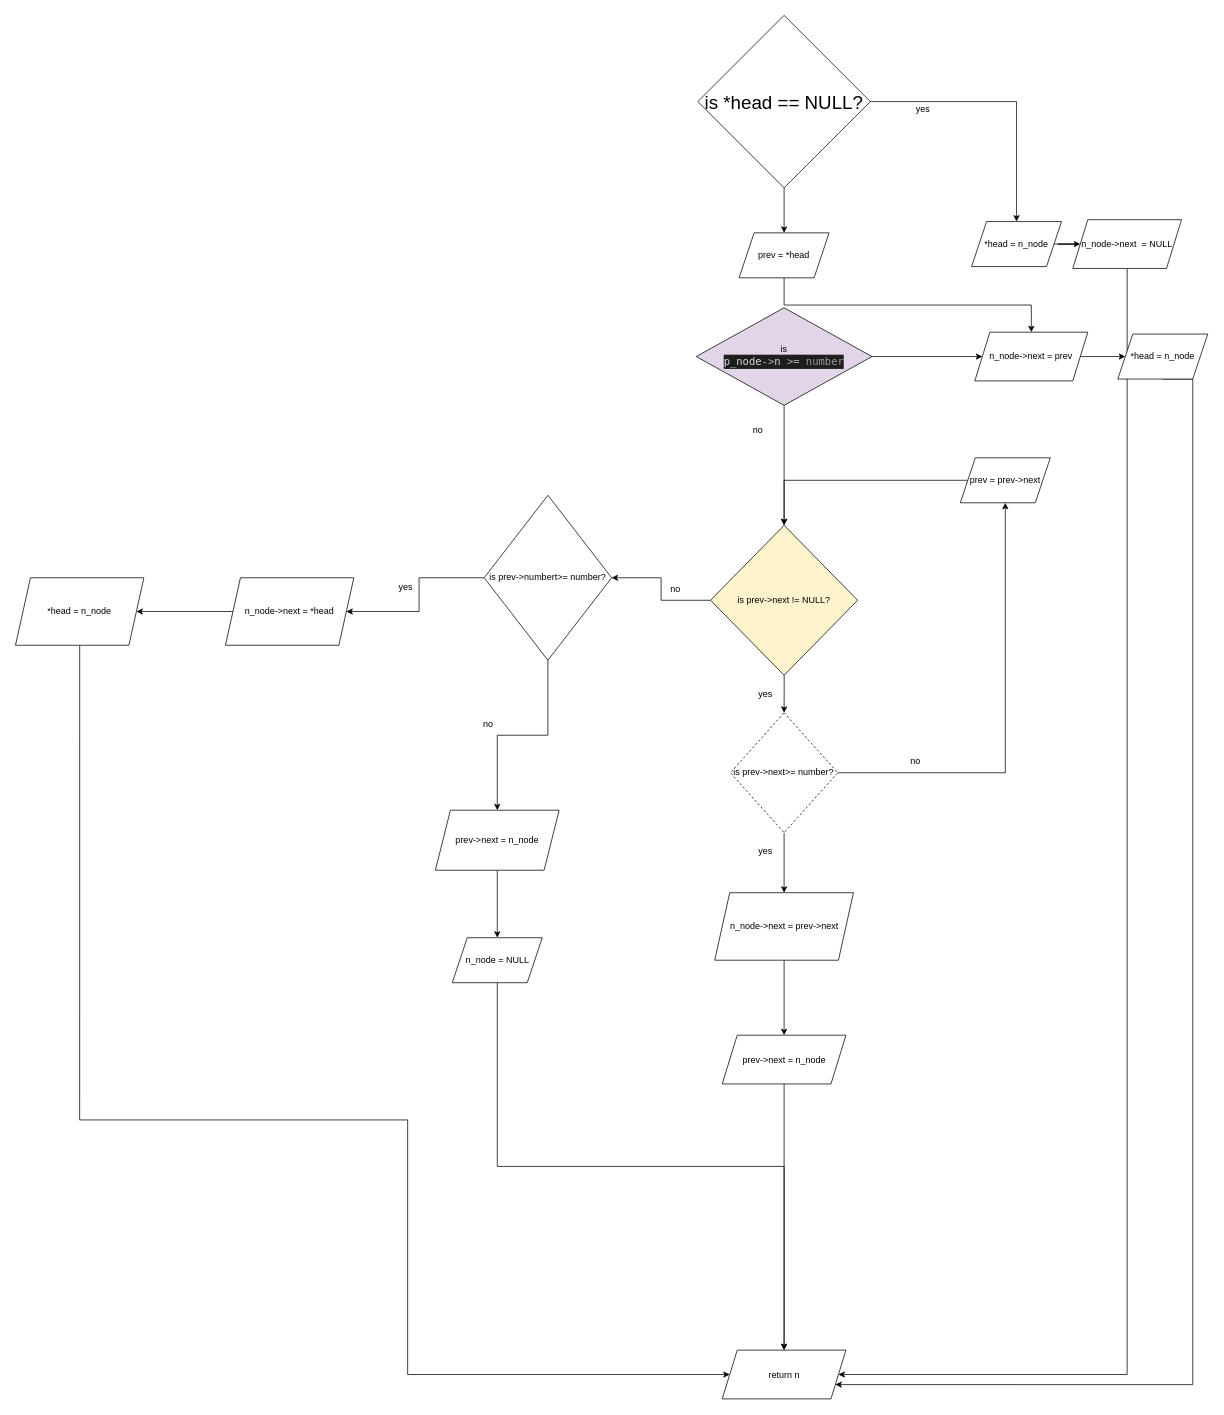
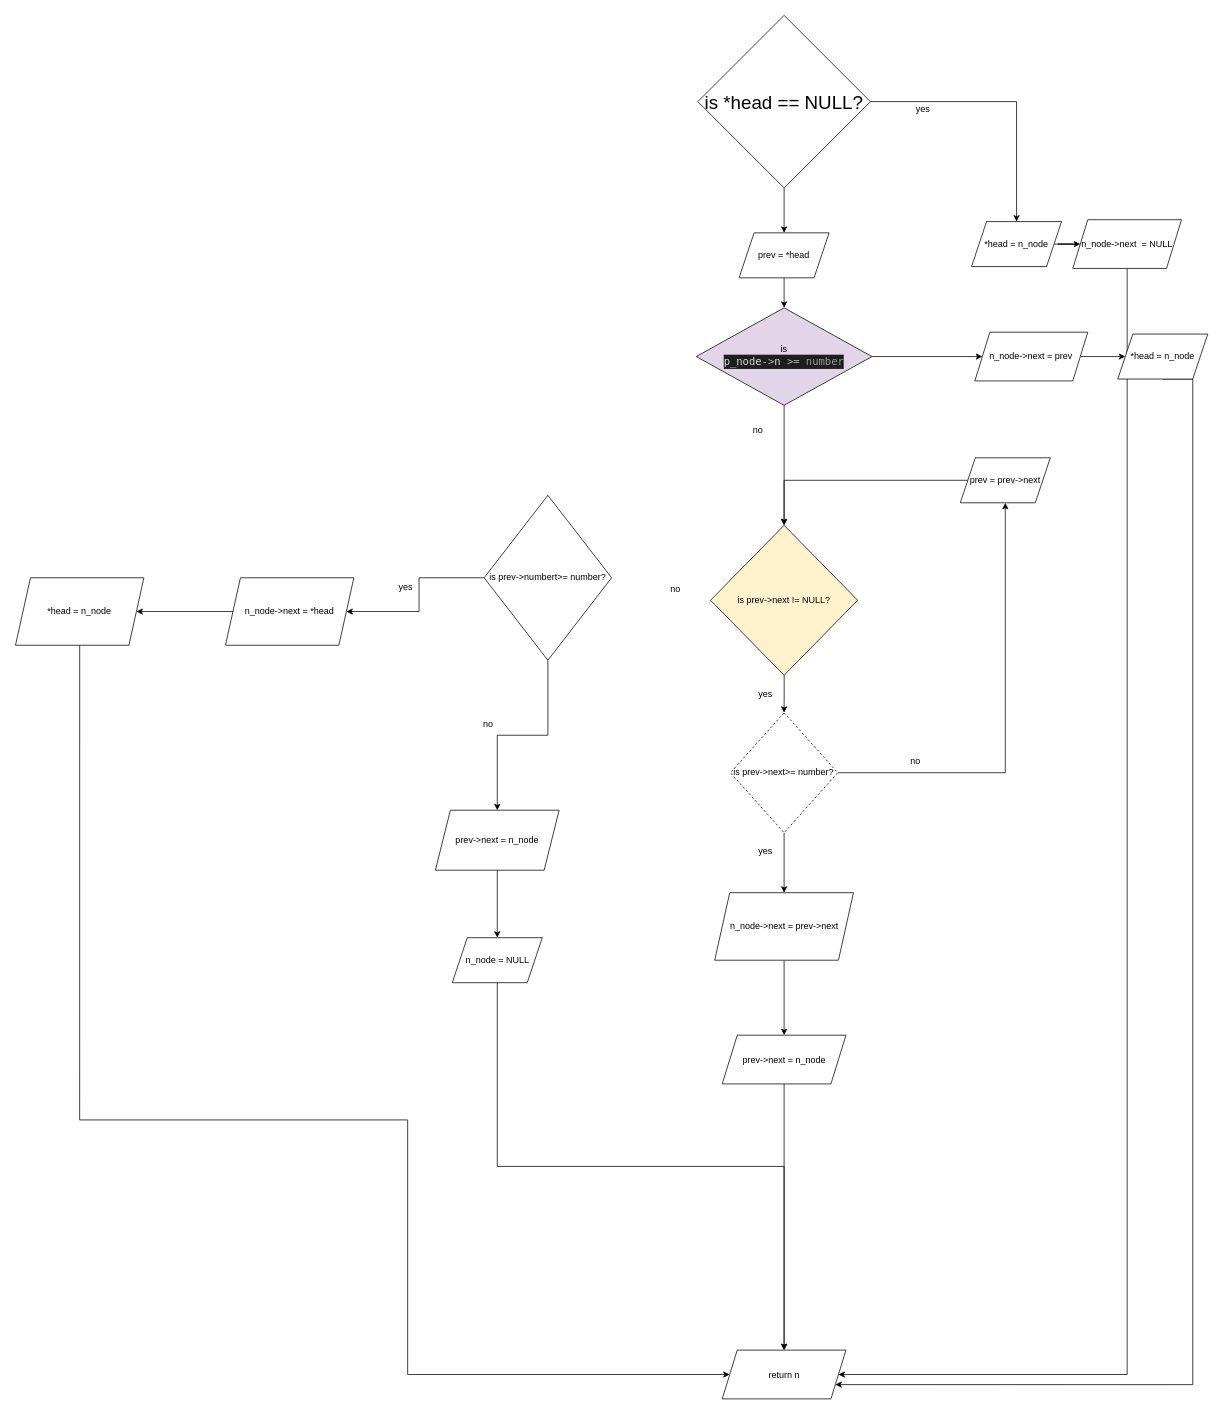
edge "prev = *head" -> "n_node->next = prev": now "prev = *head" -> "is p_node->n >= number"
edge "is prev->next != NULL?" -> "is prev->numbert>= number?": removed
